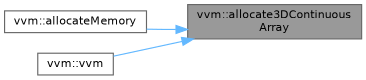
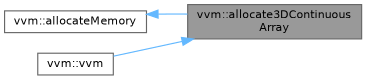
edge "vvm::allocateMemory" -> "vvm::allocate3DContinuous Array": reversed
